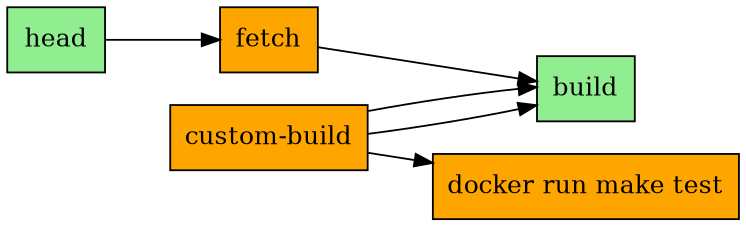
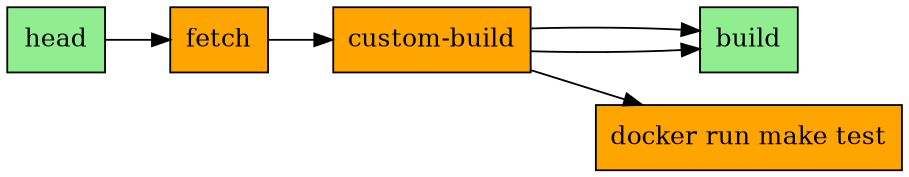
edge "fetch" -> "build": now "fetch" -> "custom-build"
